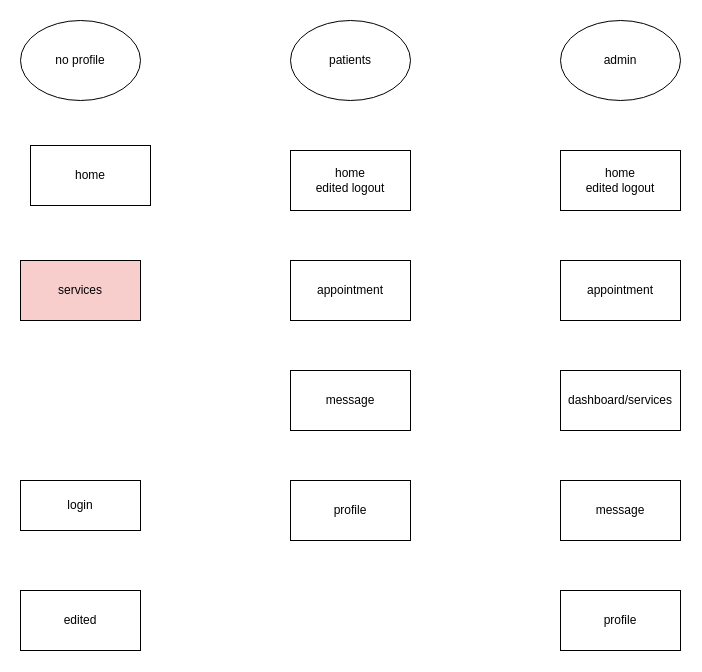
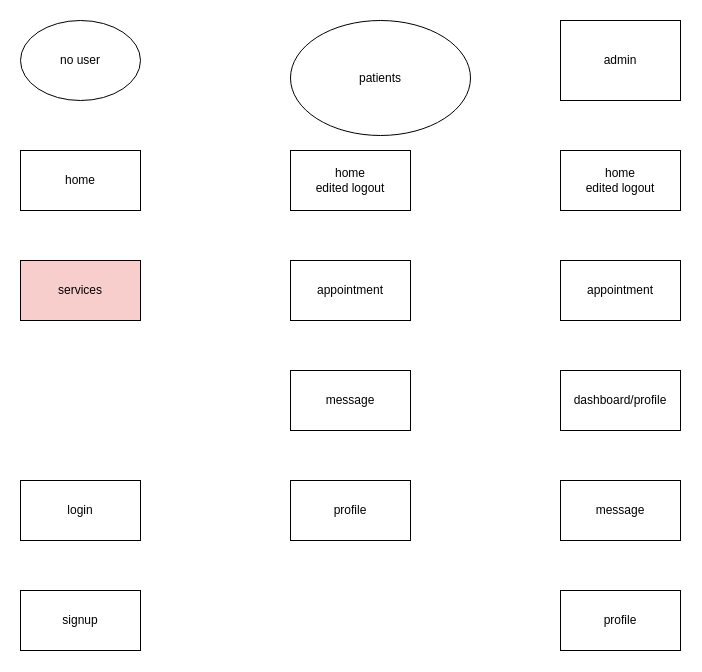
node "no profile": label "no profile" -> "no user"
node "patients": size 120x80 -> 180x115
node "admin": shape ellipse -> rectangle
node "home": moved (91, 176) -> (81, 181)
node "dashboard/services": label "dashboard/services" -> "dashboard/profile"
node "login": size 120x50 -> 120x60
node "edited": label "edited" -> "signup"
